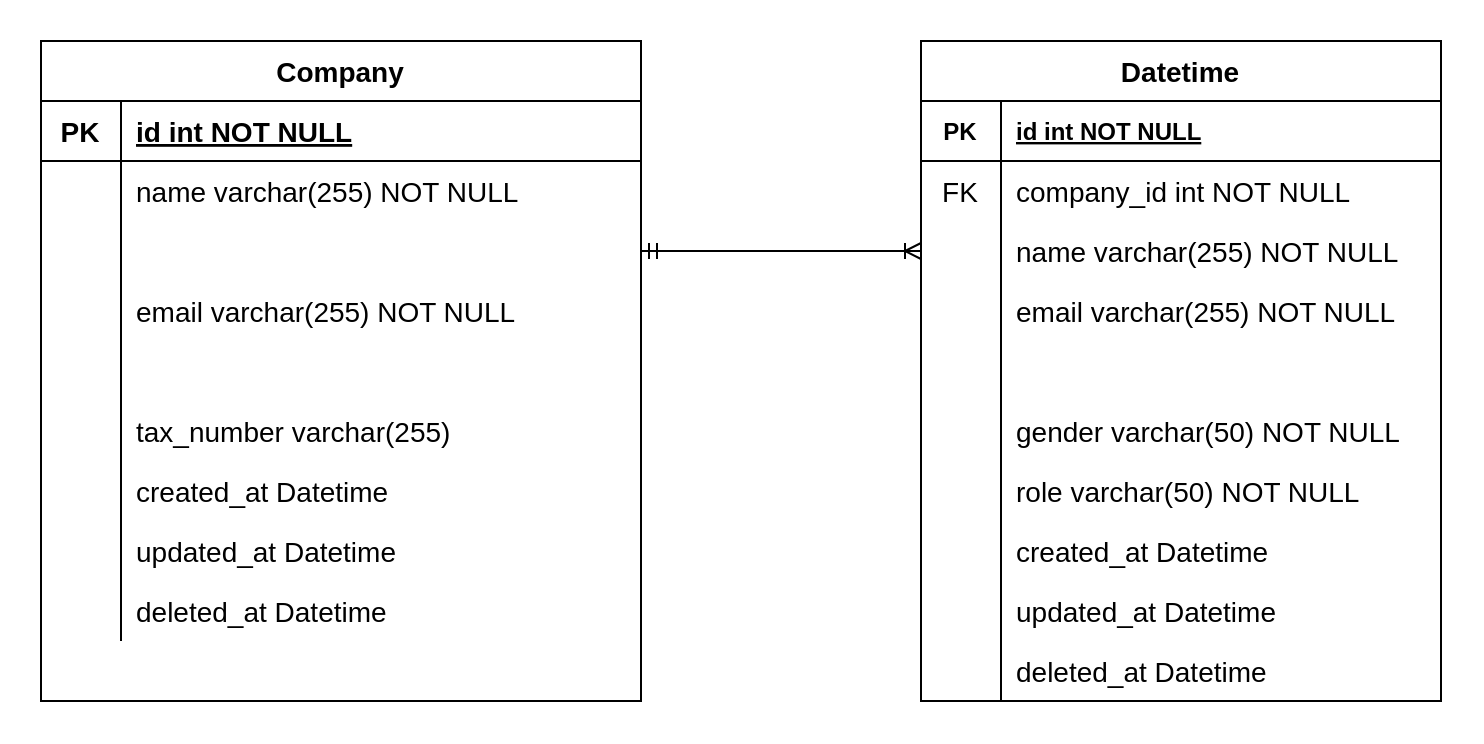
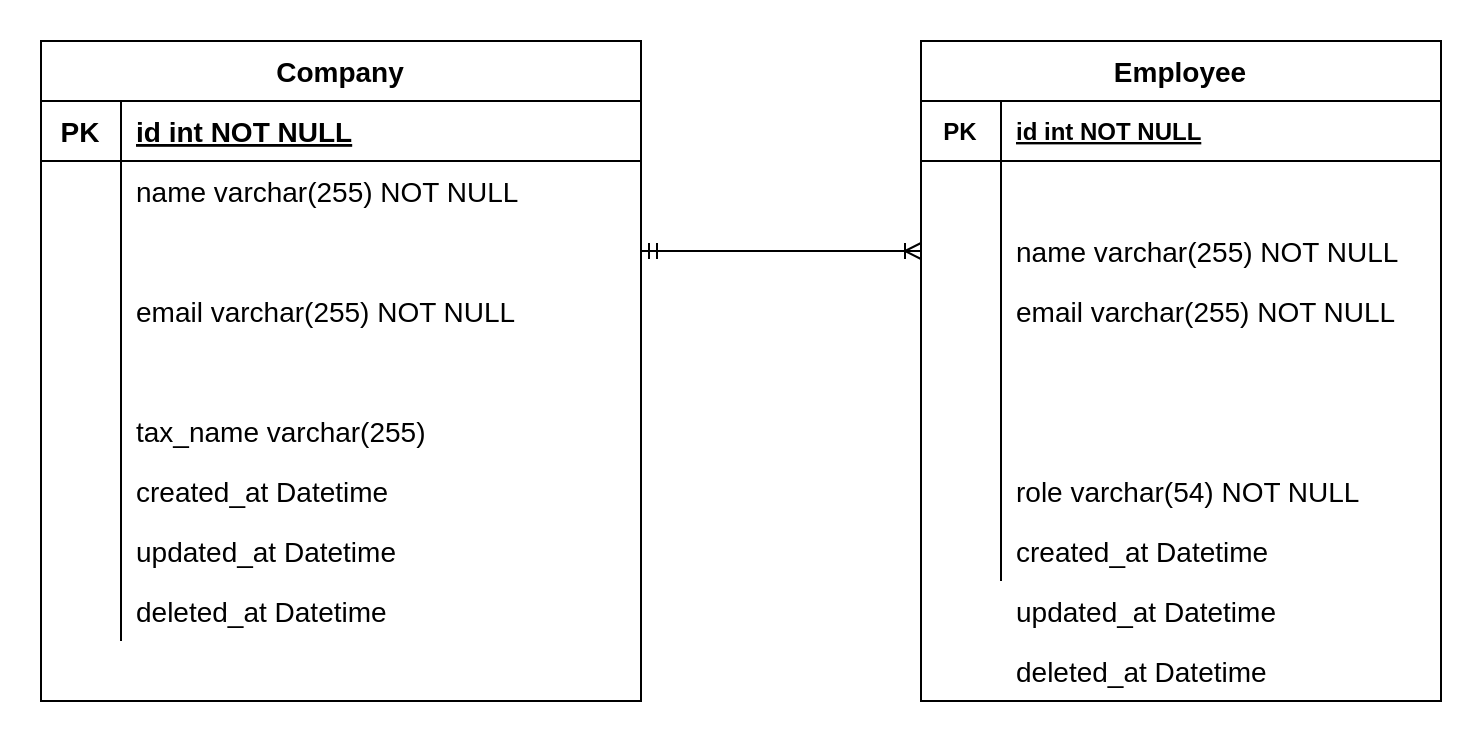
node "Datetime": label "Datetime" -> "Employee"
node "FK": removed
node "company_id int NOT NULL": removed
node "gender varchar(50) NOT NULL": removed
node "tax_number varchar(255)": label "tax_number varchar(255)" -> "tax_name varchar(255)"
node "role varchar(50) NOT NULL": label "role varchar(50) NOT NULL" -> "role varchar(54) NOT NULL"
